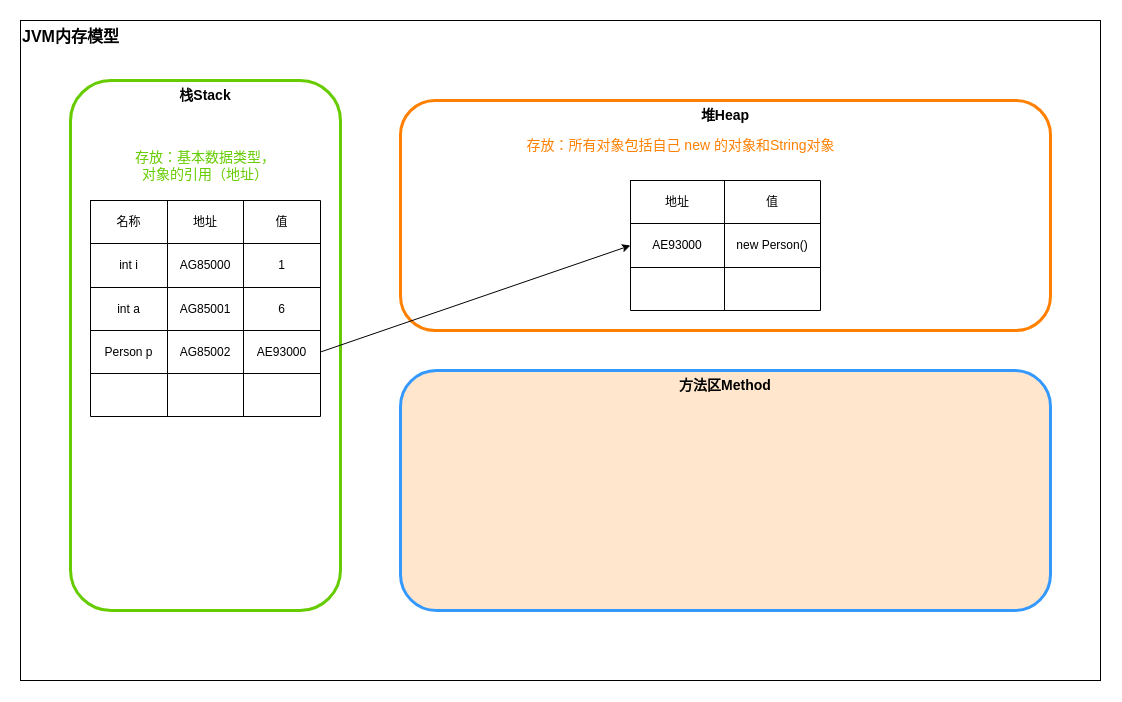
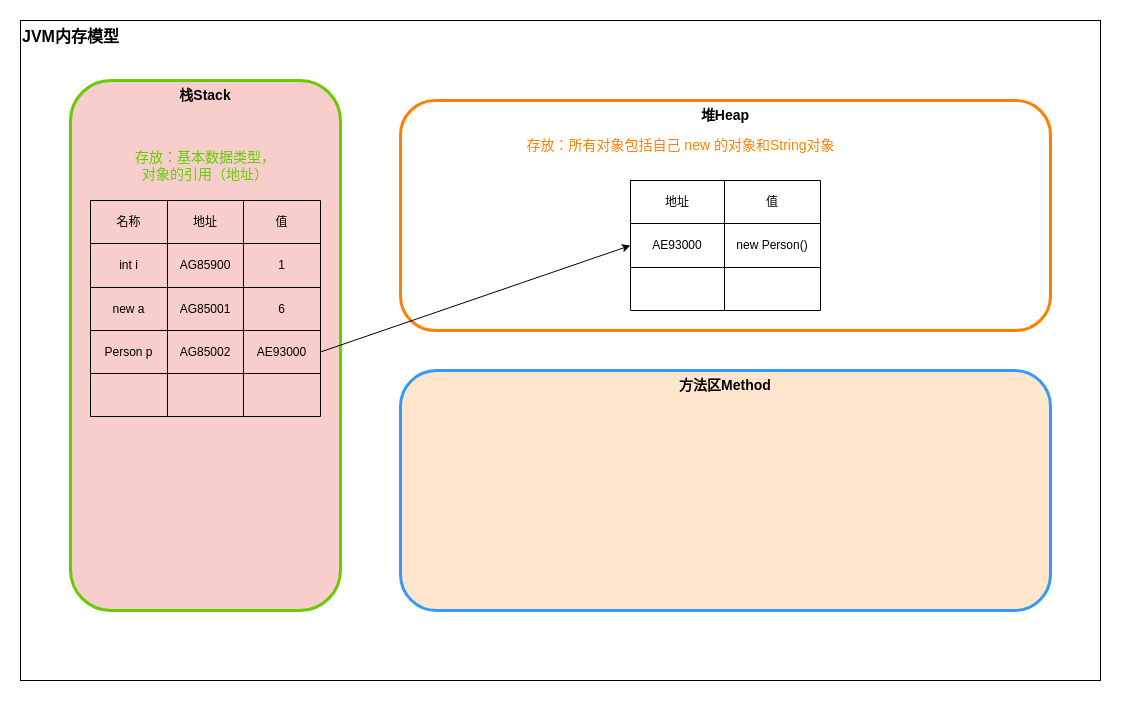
node "AG85000": label "AG85000" -> "AG85900"
node "int a": label "int a" -> "new a"
node "栈Stack": fillcolor #ffffff -> #f8cecc
